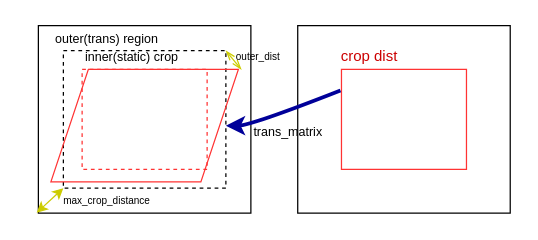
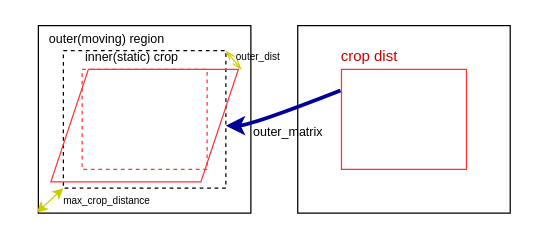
node "outer(trans) region": label "outer(trans) region" -> "outer(moving) region"
node "trans_matrix": label "trans_matrix" -> "outer_matrix"
